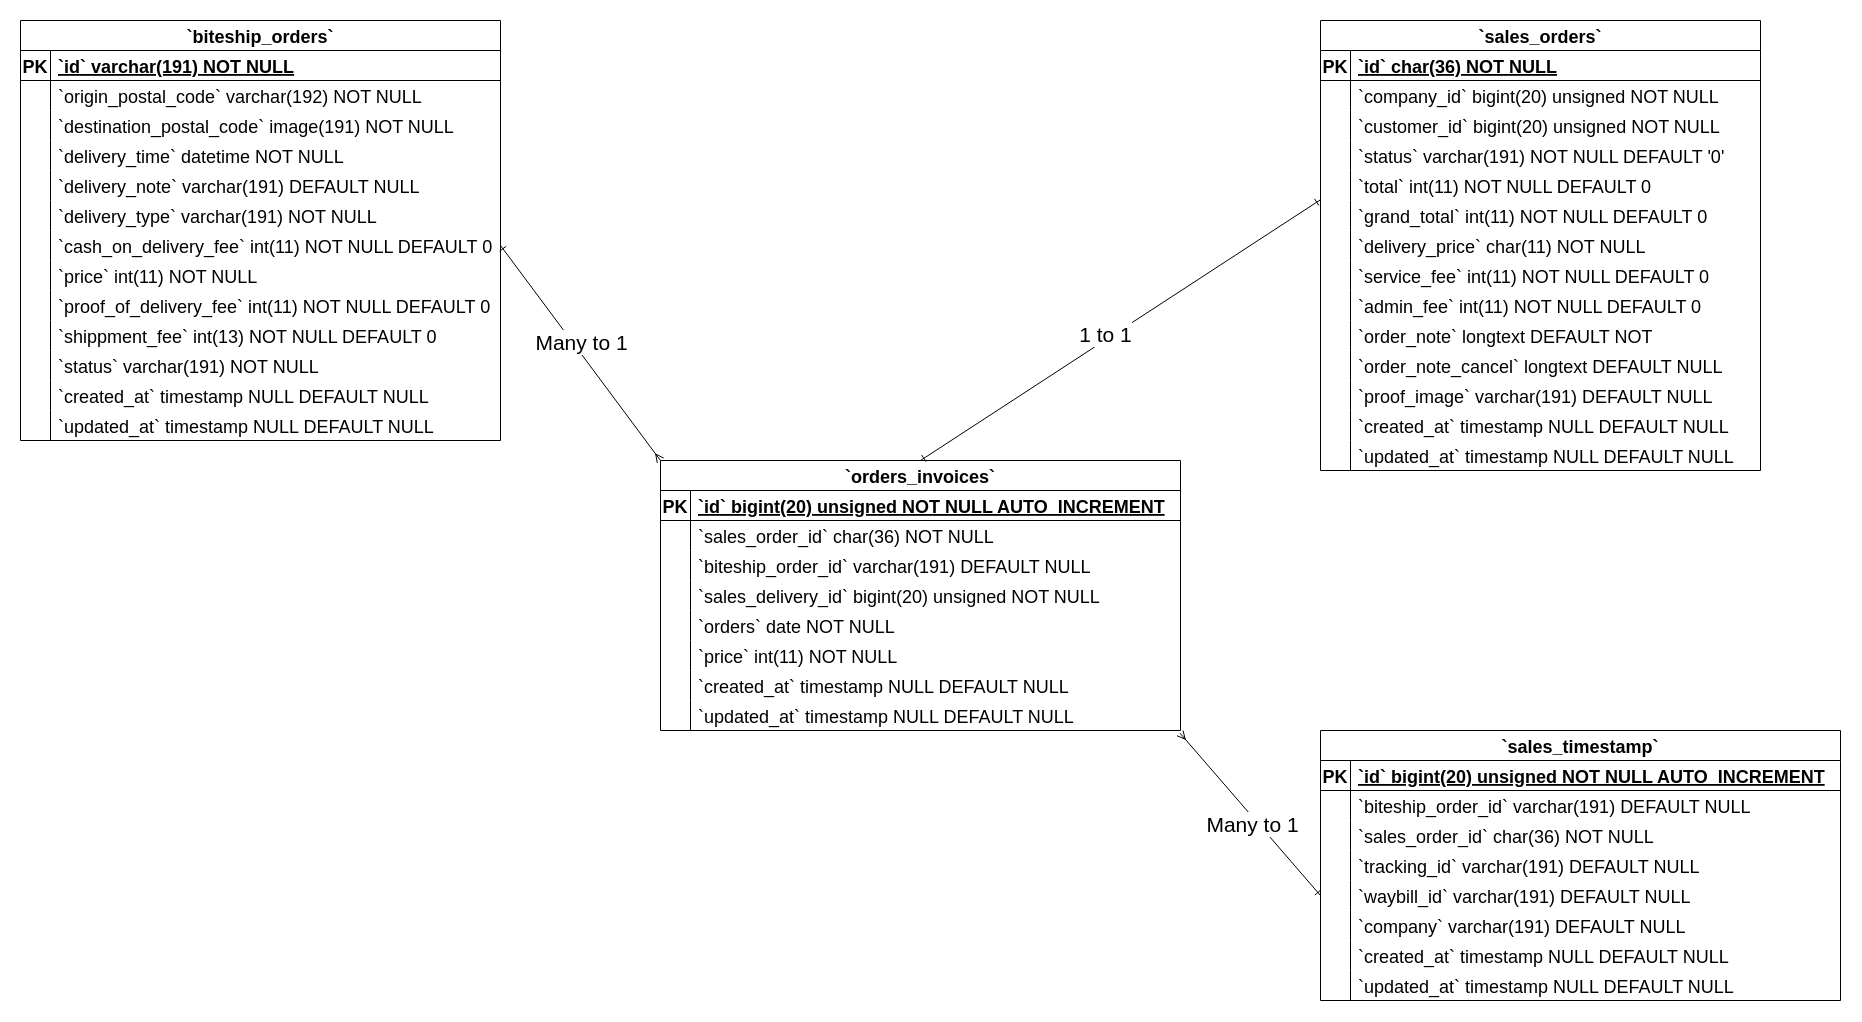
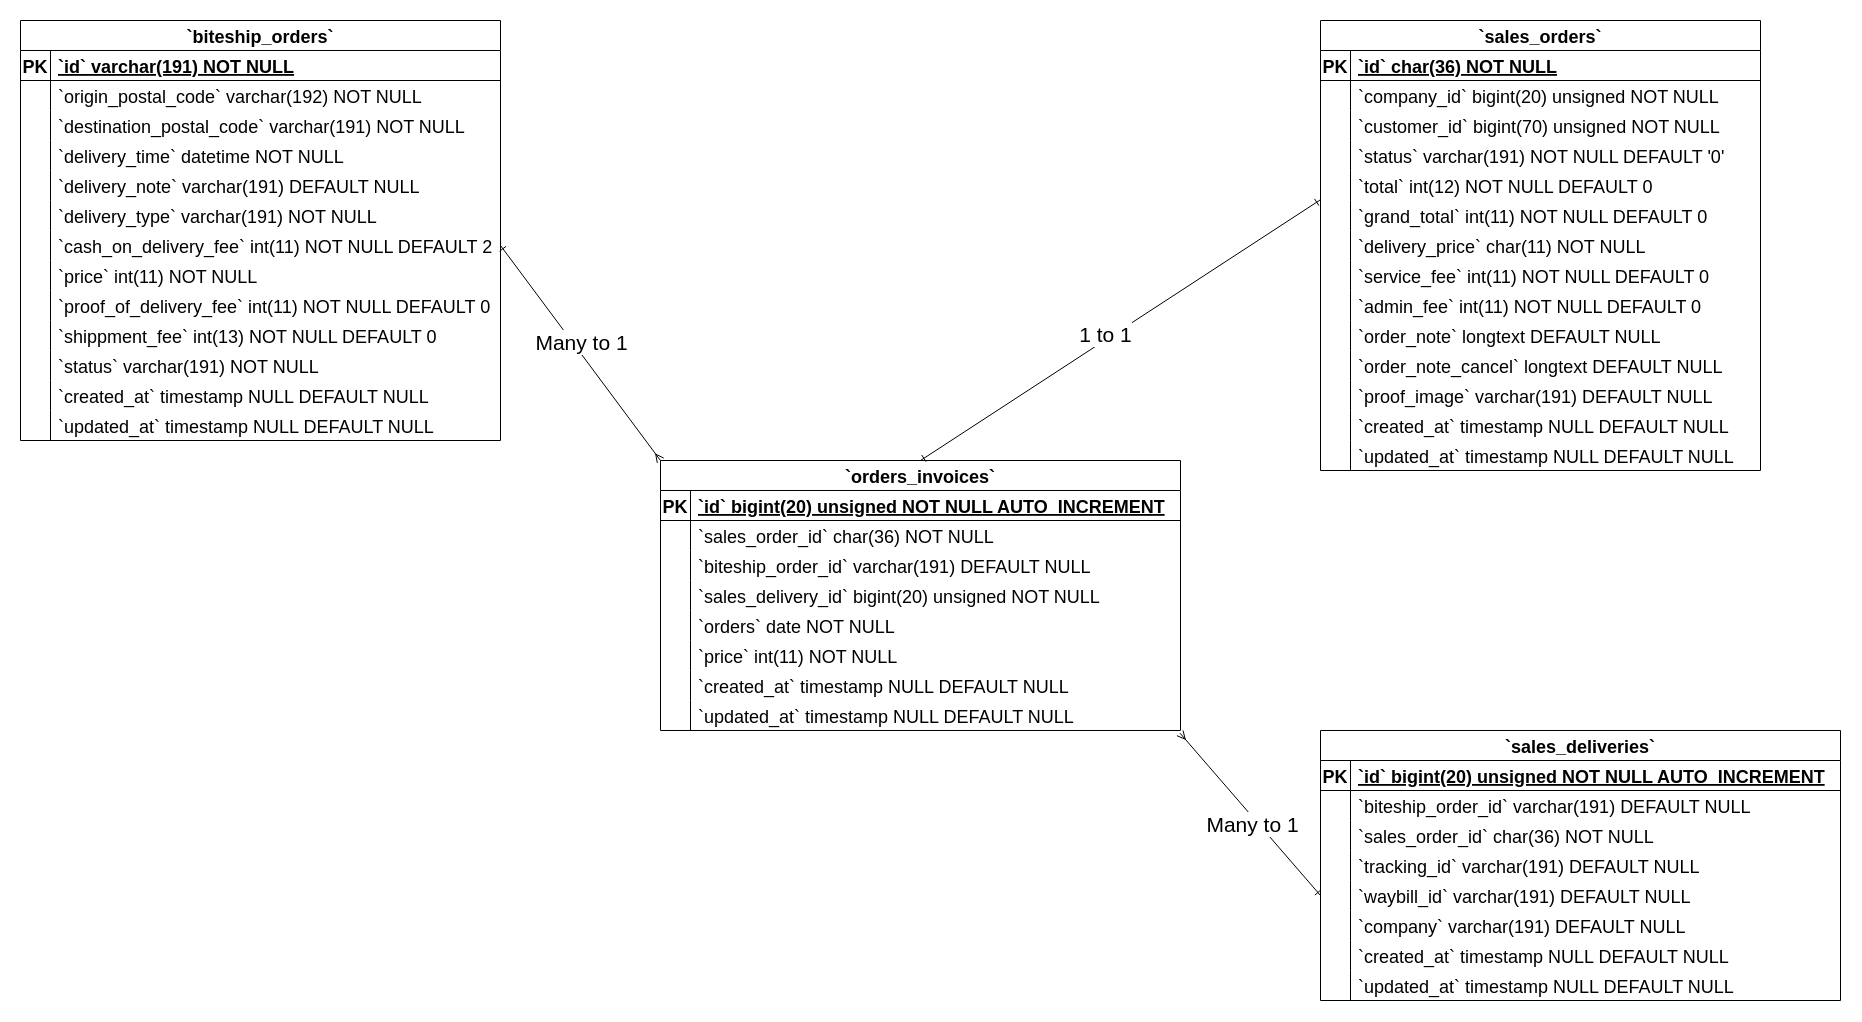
node "`destination_postal_code` image(191) NOT NULL": label "`destination_postal_code` image(191) NOT NULL" -> "`destination_postal_code` varchar(191) NOT NULL"
node "`customer_id` bigint(20) unsigned NOT NULL": label "`customer_id` bigint(20) unsigned NOT NULL" -> "`customer_id` bigint(70) unsigned NOT NULL"
node "`total` int(11) NOT NULL DEFAULT 0": label "`total` int(11) NOT NULL DEFAULT 0" -> "`total` int(12) NOT NULL DEFAULT 0"
node "`cash_on_delivery_fee` int(11) NOT NULL DEFAULT 0": label "`cash_on_delivery_fee` int(11) NOT NULL DEFAULT 0" -> "`cash_on_delivery_fee` int(11) NOT NULL DEFAULT 2"
node "`order_note` longtext DEFAULT NOT": label "`order_note` longtext DEFAULT NOT" -> "`order_note` longtext DEFAULT NULL"
node "`sales_timestamp`": label "`sales_timestamp`" -> "`sales_deliveries`"
